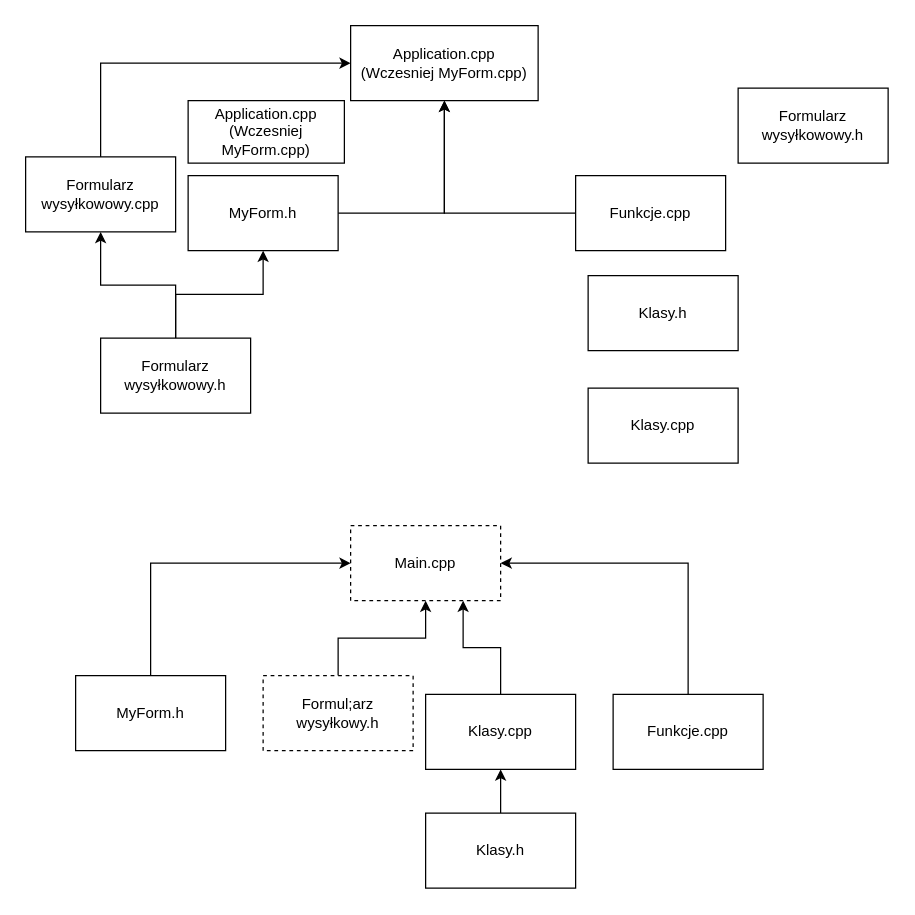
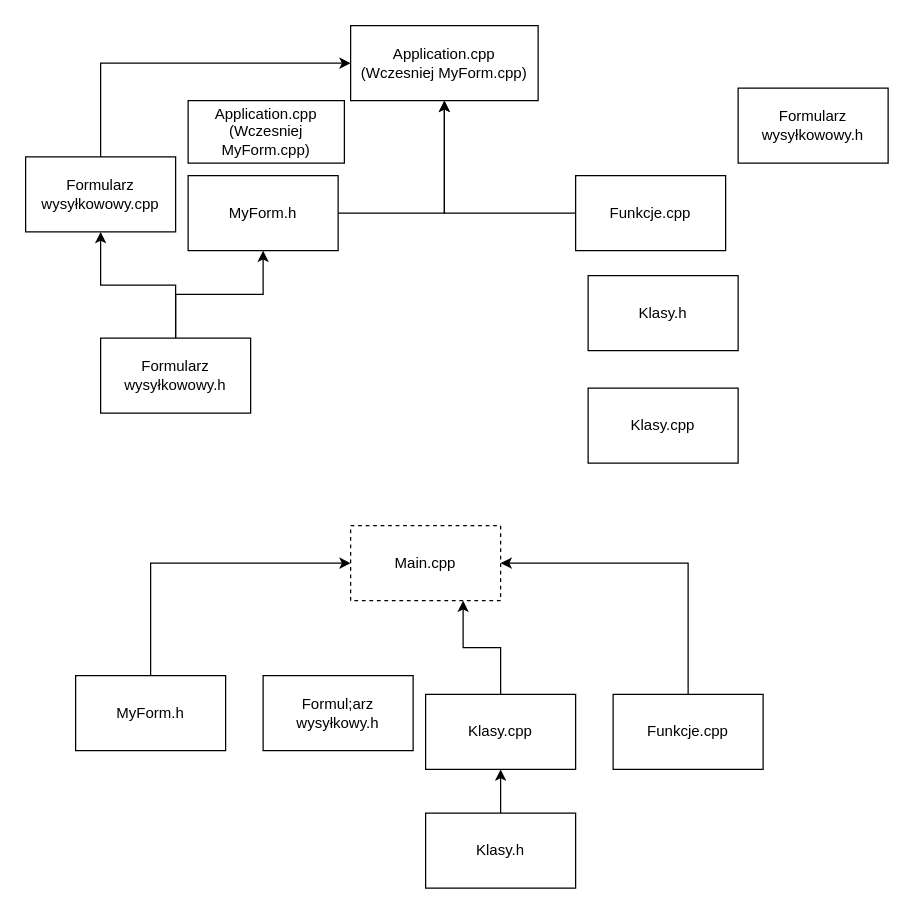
edge "Formul;arz wysyłkowy.h" -> "Main.cpp": removed
node "Formul;arz wysyłkowy.h": style dashed -> solid
